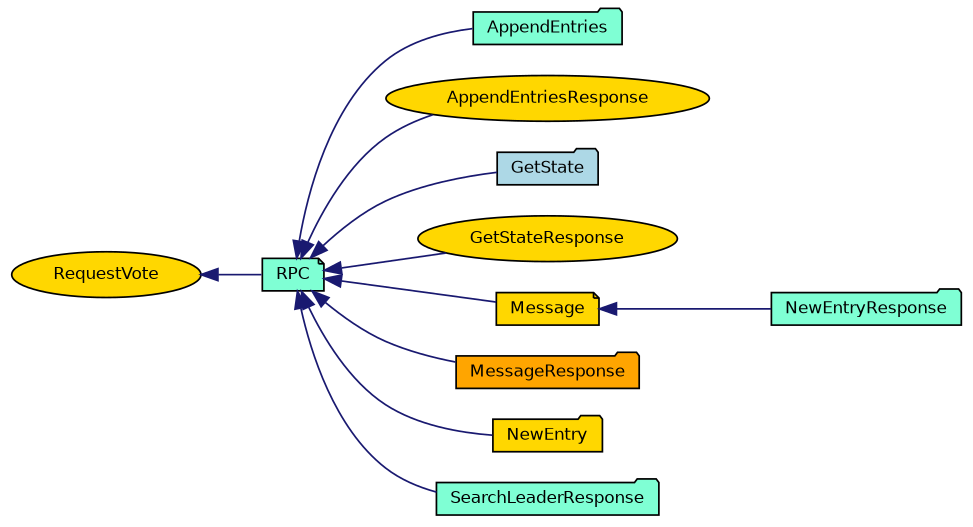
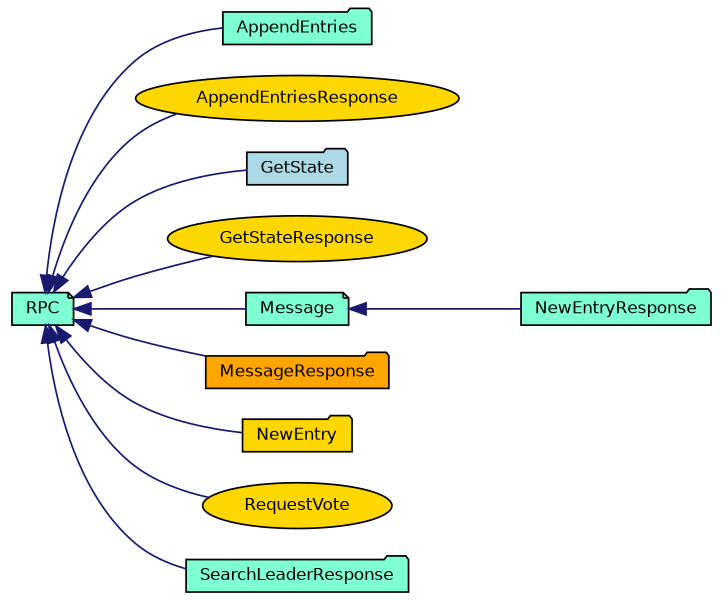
edge "RPC" -> "RequestVote": reversed
node "Message": fillcolor gold -> aquamarine
